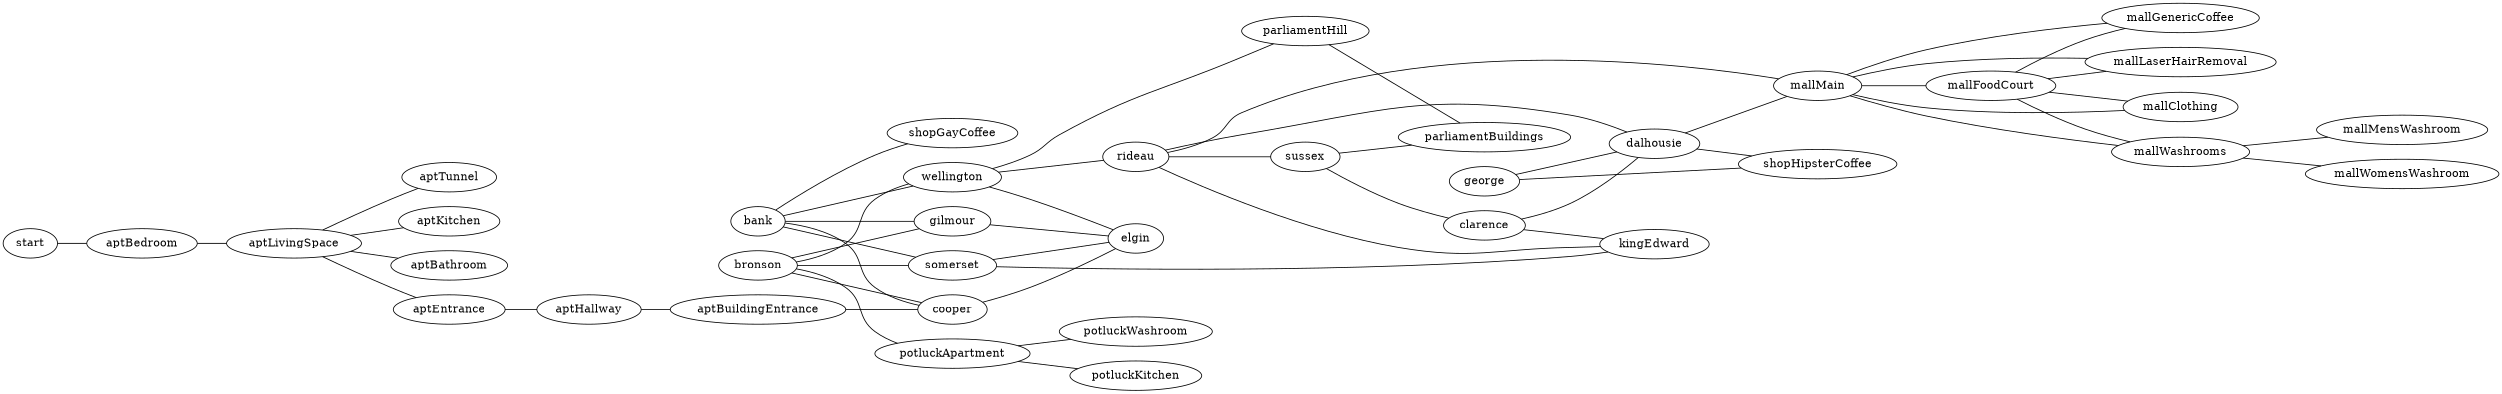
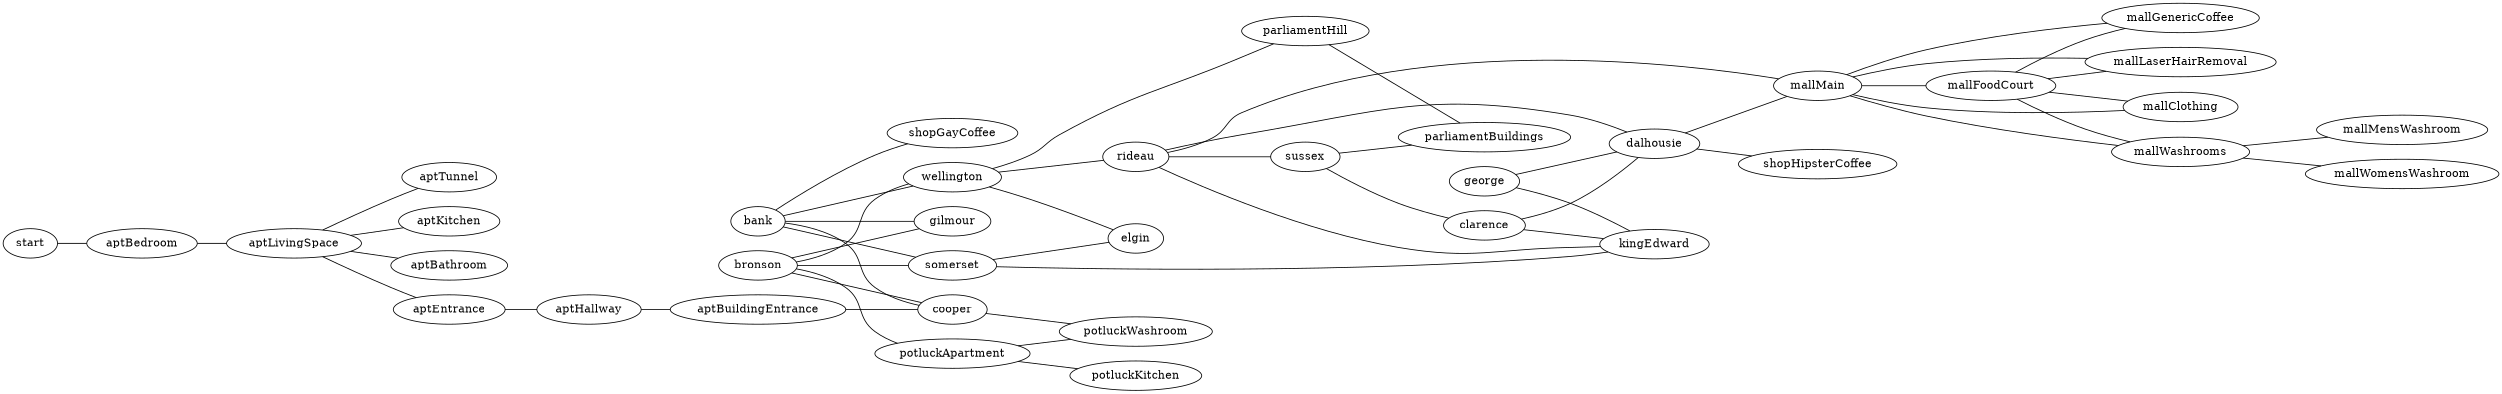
edge "shopHipsterCoffee" -- "george": now "kingEdward" -- "george"
edge "gilmour" -- "elgin": removed
edge "elgin" -- "cooper": now "potluckWashroom" -- "cooper"
